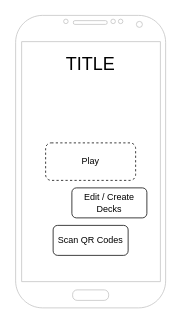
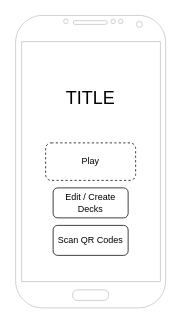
node "TITLE": moved (90, 64) -> (90, 98)
node "Edit / Create Decks": moved (109, 203) -> (90, 203)
